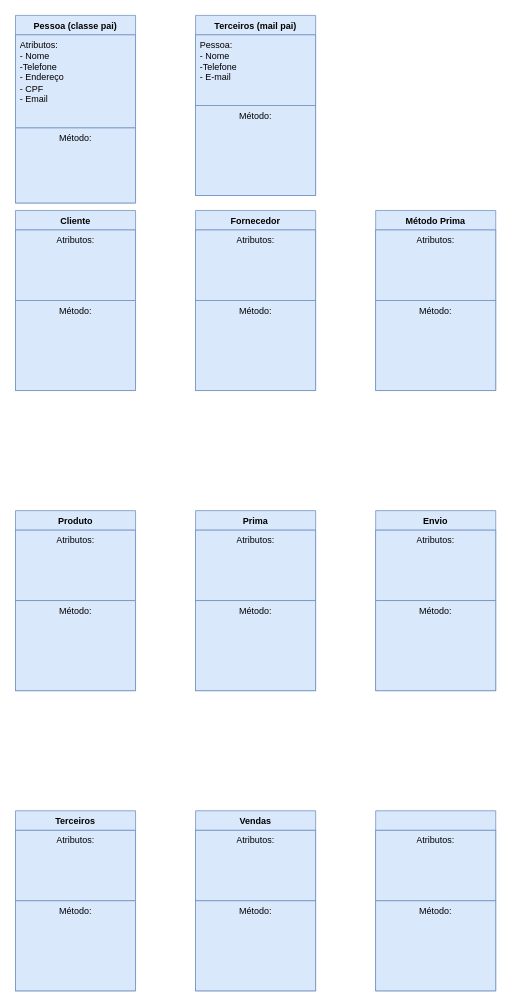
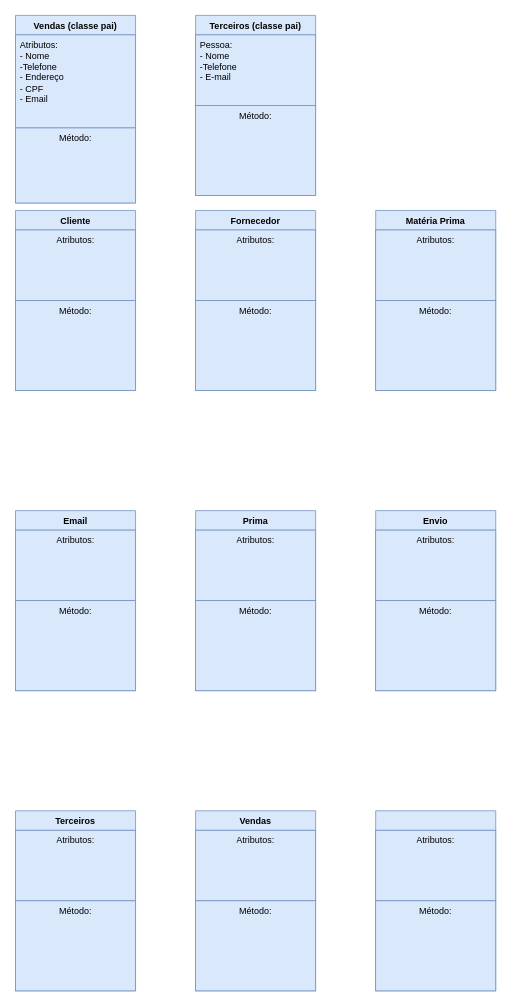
node "Pessoa (classe pai)": label "Pessoa (classe pai)" -> "Vendas (classe pai)"
node "Terceiros (mail pai)": label "Terceiros (mail pai)" -> "Terceiros (classe pai)"
node "Método Prima": label "Método Prima" -> "Matéria Prima"
node "Produto": label "Produto" -> "Email"
